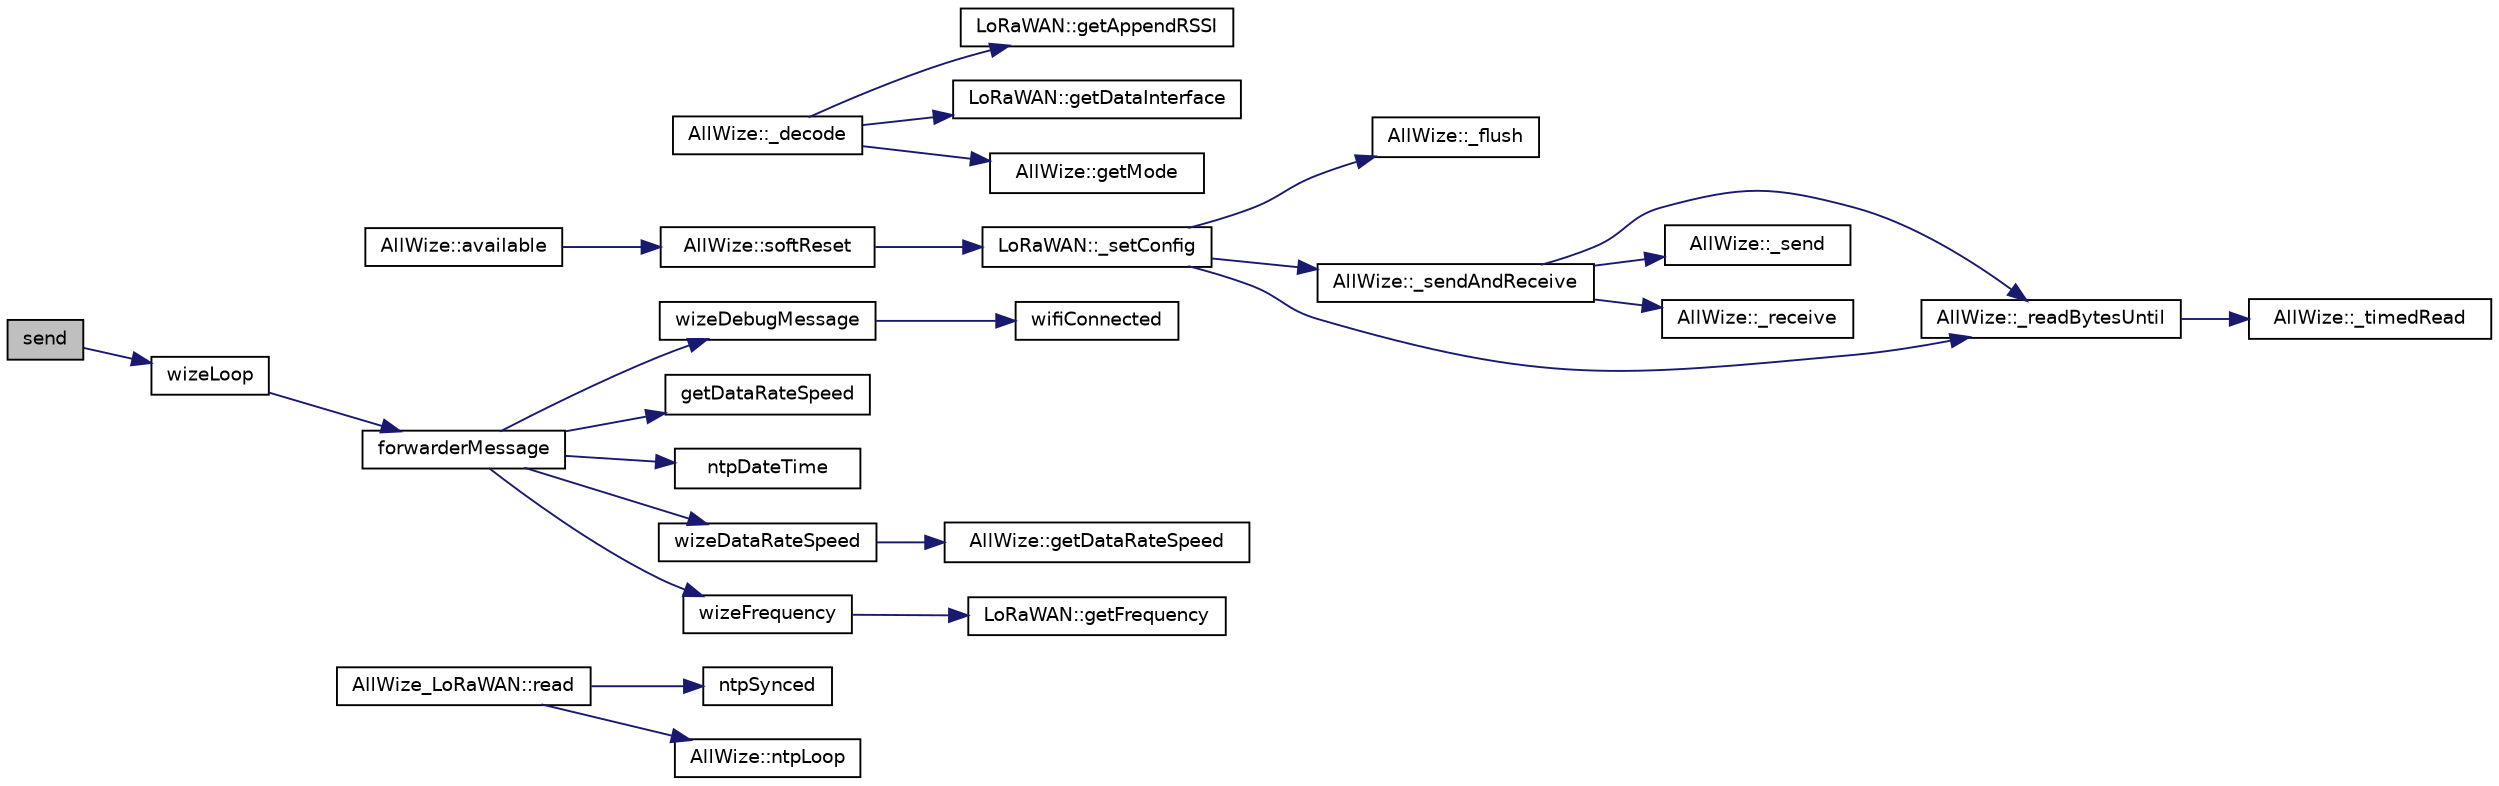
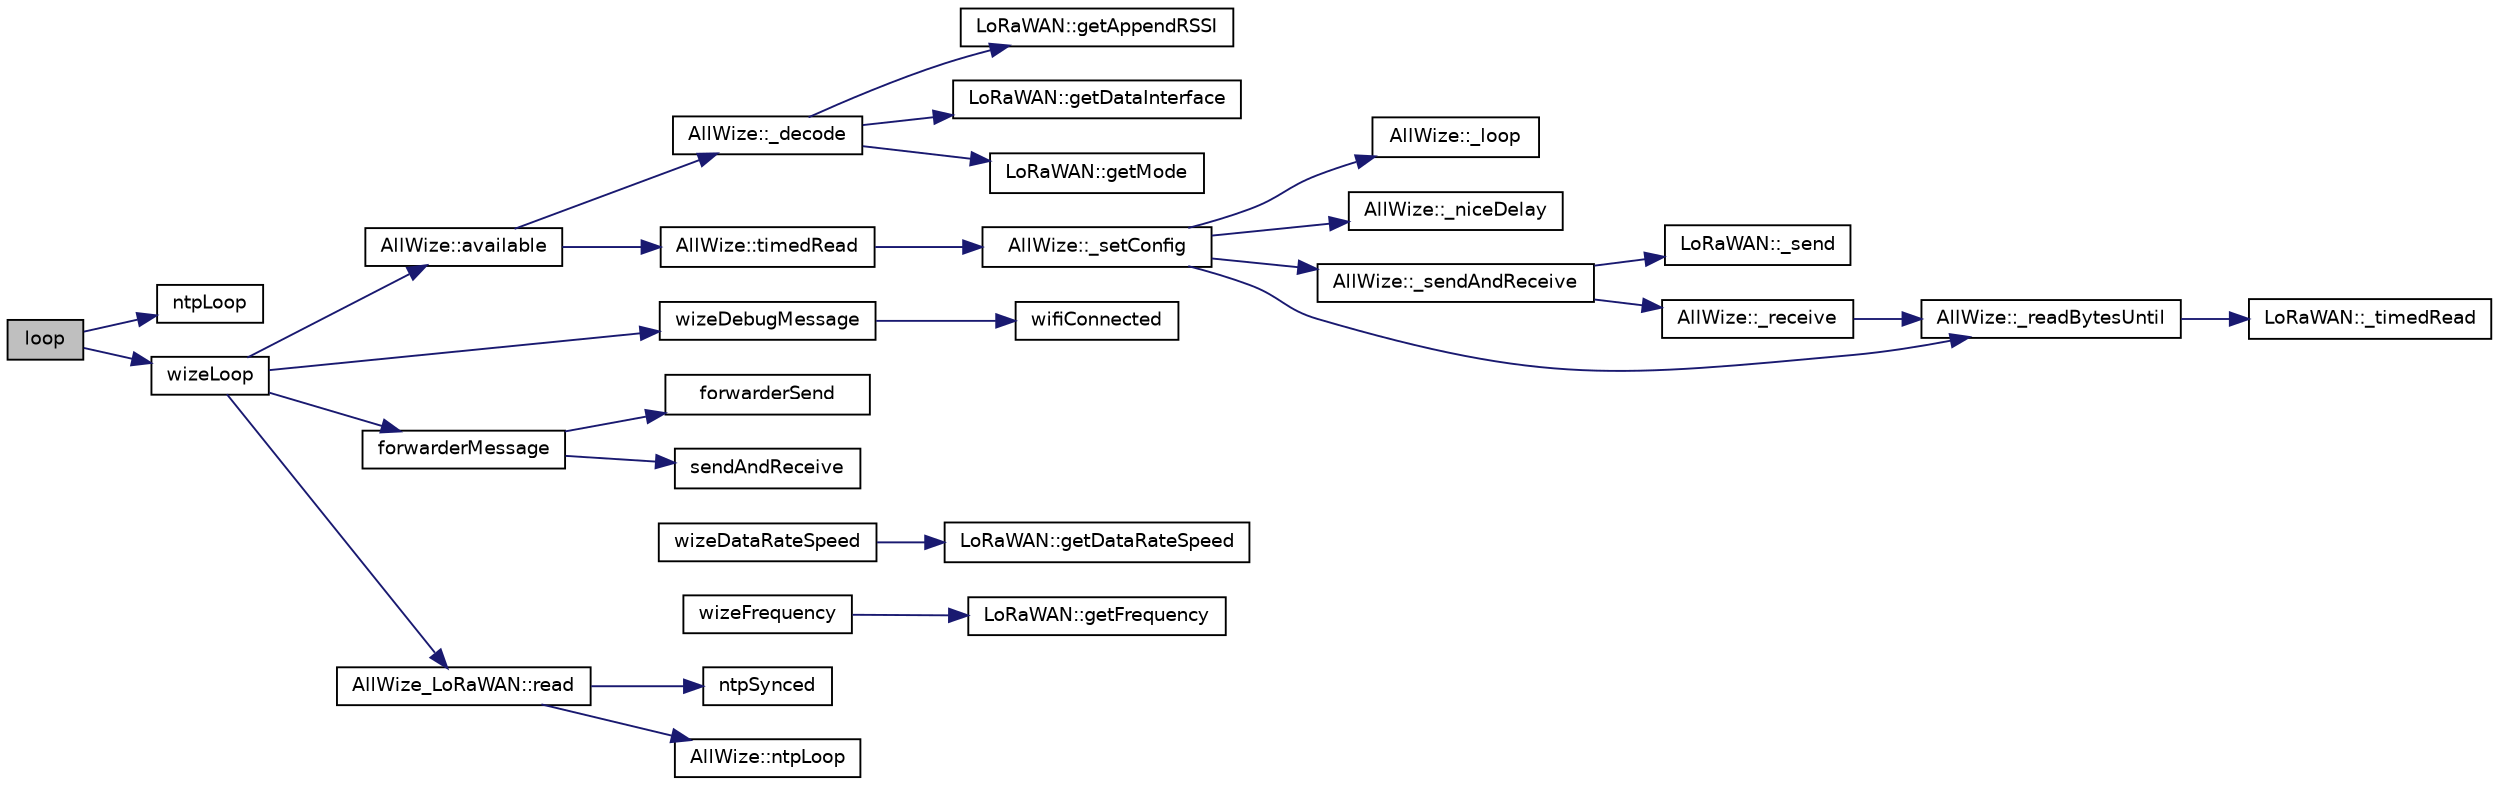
node "AllWize::_flush": label "AllWize::_flush" -> "AllWize::_loop"
node "AllWize::getMode": label "AllWize::getMode" -> "LoRaWAN::getMode"
edge "AllWize::_sendAndReceive" -> "AllWize::_readBytesUntil": now "AllWize::_receive" -> "AllWize::_readBytesUntil"
edge "AllWize::available" -> "AllWize::_decode": added
node "AllWize::_niceDelay": added
node "AllWize::_send": label "AllWize::_send" -> "LoRaWAN::_send"
node "AllWize::softReset": label "AllWize::softReset" -> "AllWize::timedRead"
node "LoRaWAN::_setConfig": label "LoRaWAN::_setConfig" -> "AllWize::_setConfig"
node "ntpLoop": added
edge "wizeLoop" -> "AllWize::available": added
node "AllWize::_timedRead": label "AllWize::_timedRead" -> "LoRaWAN::_timedRead"
node "send": label "send" -> "loop"
edge "forwarderMessage" -> "wizeDebugMessage": now "wizeLoop" -> "wizeDebugMessage"
node "getDataRateSpeed": label "getDataRateSpeed" -> "forwarderSend"
node "ntpDateTime": label "ntpDateTime" -> "sendAndReceive"
edge "forwarderMessage" -> "wizeDataRateSpeed": removed
edge "wizeLoop" -> "AllWize_LoRaWAN::read": added
edge "forwarderMessage" -> "wizeFrequency": removed
node "AllWize::getDataRateSpeed": label "AllWize::getDataRateSpeed" -> "LoRaWAN::getDataRateSpeed"
